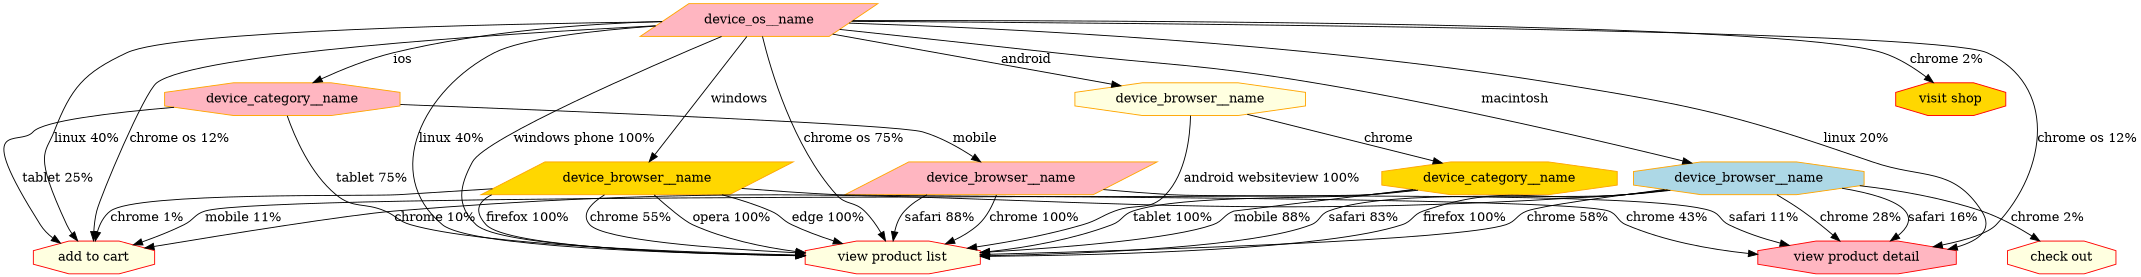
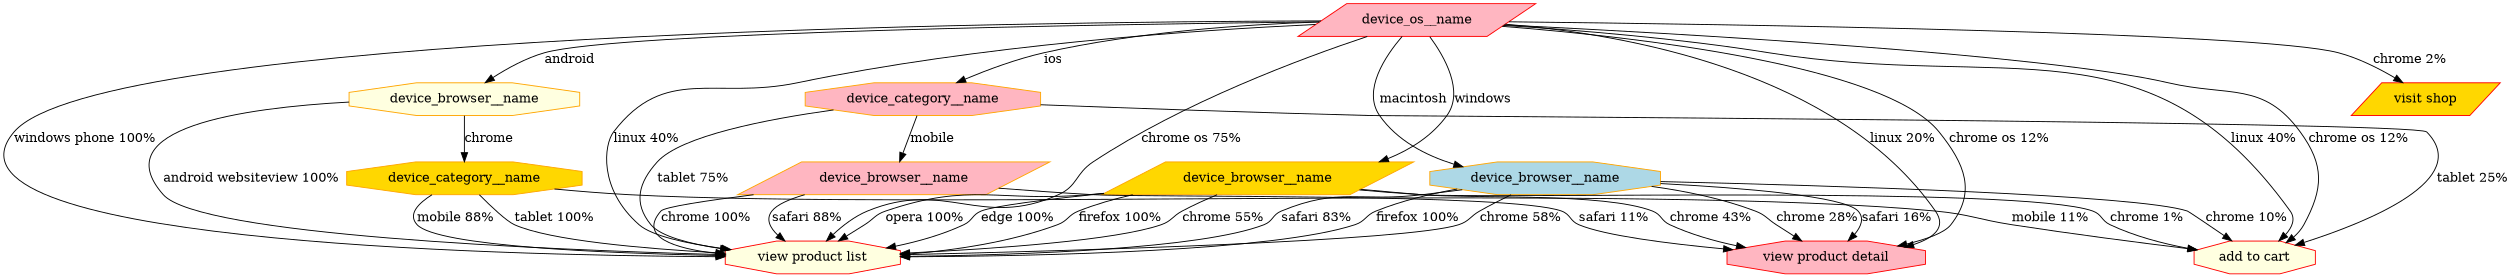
node "device_os__name": color orange -> red
node "visit shop": shape octagon -> parallelogram
node "check out": removed
